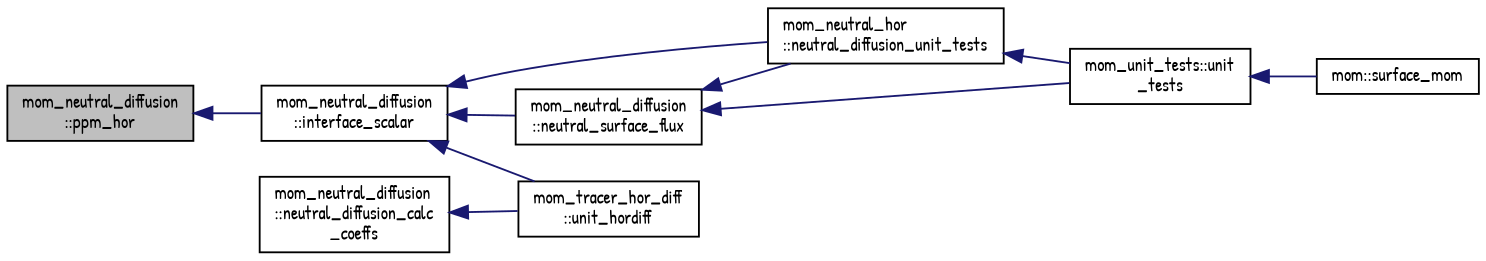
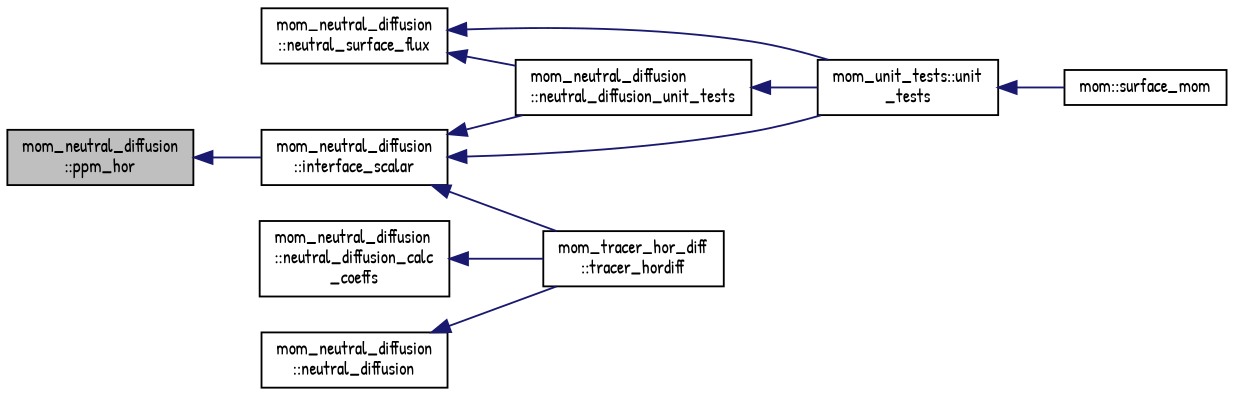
node "mom_neutral_hor ::neutral_diffusion_unit_tests": label "mom_neutral_hor ::neutral_diffusion_unit_tests" -> "mom_neutral_diffusion ::neutral_diffusion_unit_tests"
edge "mom_neutral_diffusion ::neutral_surface_flux" -> "mom_neutral_diffusion ::interface_scalar": now "mom_unit_tests::unit _tests" -> "mom_neutral_diffusion ::interface_scalar"
node "mom_tracer_hor_diff ::unit_hordiff": label "mom_tracer_hor_diff ::unit_hordiff" -> "mom_tracer_hor_diff ::tracer_hordiff"
node "mom_neutral_diffusion ::neutral_diffusion": added
